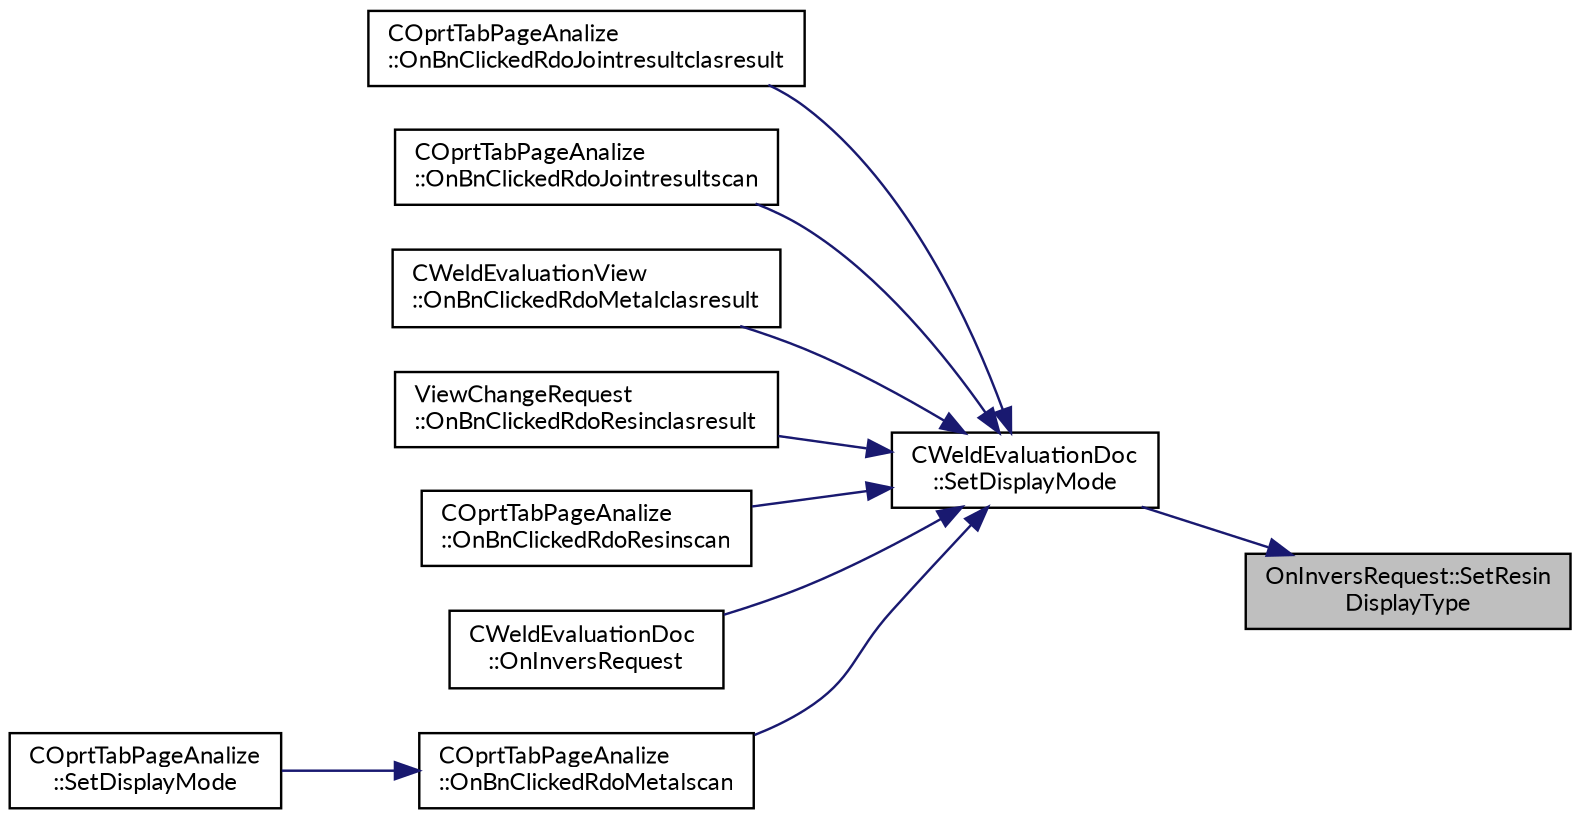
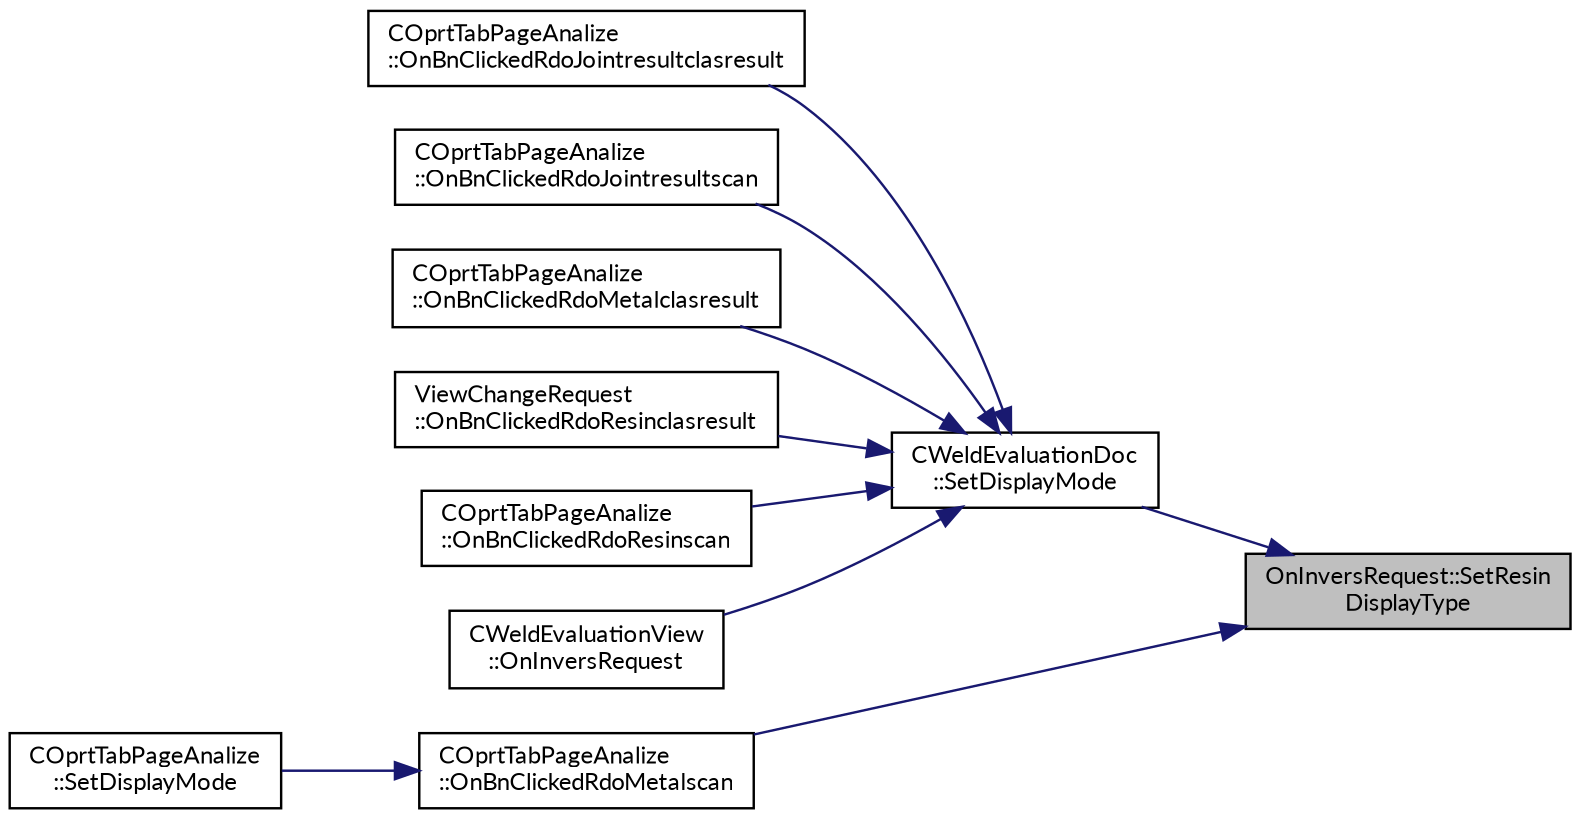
node "CWeldEvaluationView ::OnBnClickedRdoMetalclasresult": label "CWeldEvaluationView ::OnBnClickedRdoMetalclasresult" -> "COprtTabPageAnalize ::OnBnClickedRdoMetalclasresult"
edge "COprtTabPageAnalize ::OnBnClickedRdoMetalscan" -> "CWeldEvaluationDoc ::SetDisplayMode": now "COprtTabPageAnalize ::OnBnClickedRdoMetalscan" -> "OnInversRequest::SetResin DisplayType"
node "CWeldEvaluationDoc ::OnInversRequest": label "CWeldEvaluationDoc ::OnInversRequest" -> "CWeldEvaluationView ::OnInversRequest"
